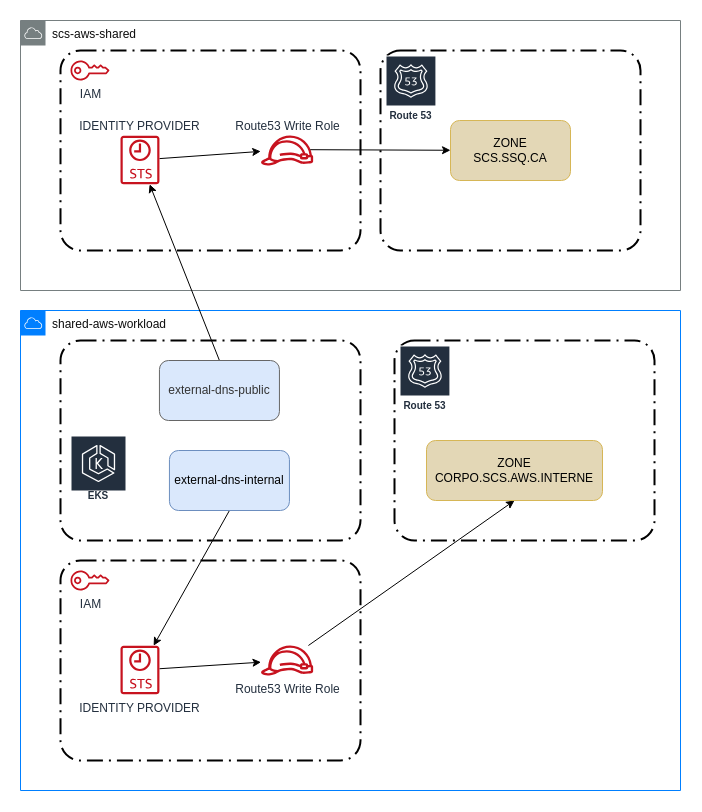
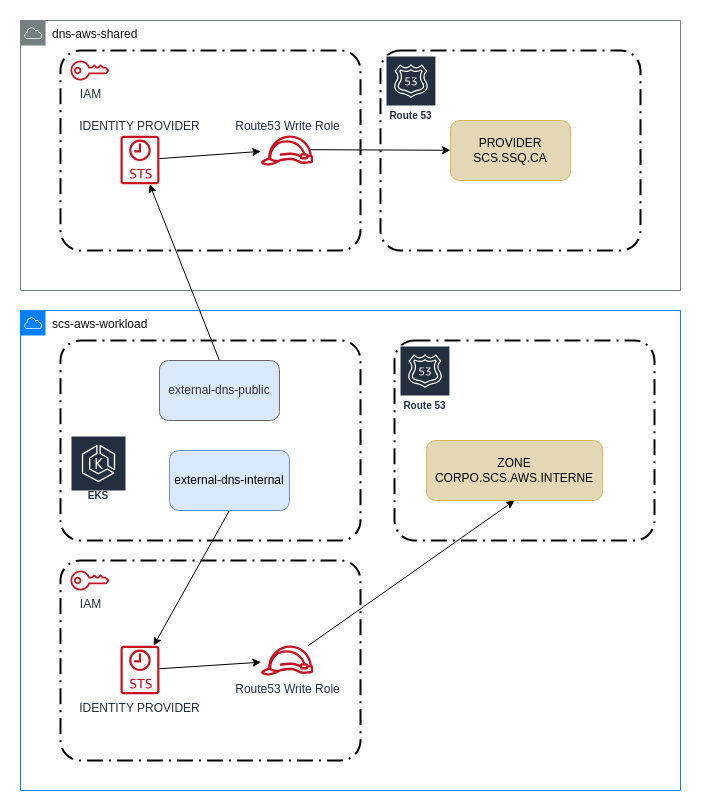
node "scs-aws-shared": label "scs-aws-shared" -> "dns-aws-shared"
node "ZONE SCS.SSQ.CA": label "ZONE SCS.SSQ.CA" -> "PROVIDER SCS.SSQ.CA"
node "shared-aws-workload": label "shared-aws-workload" -> "scs-aws-workload"
